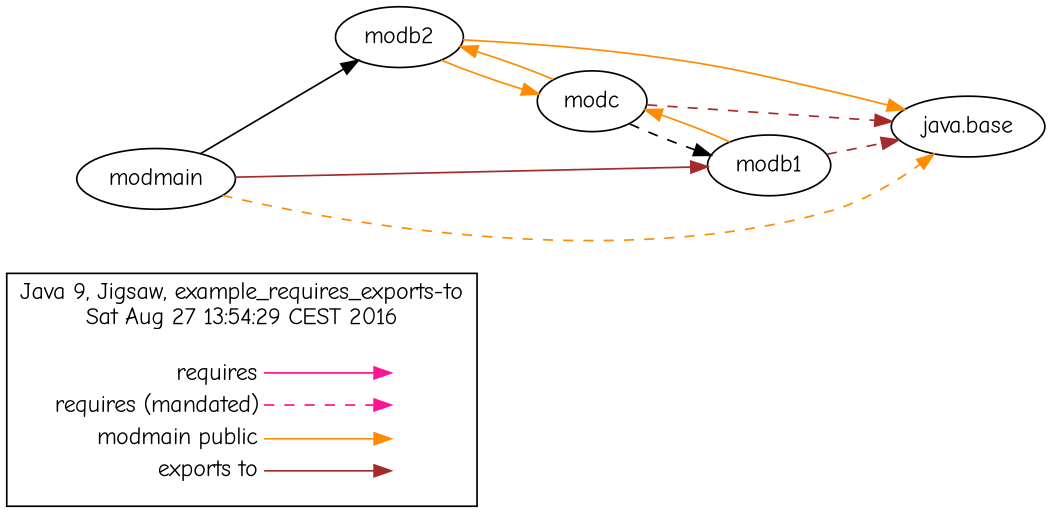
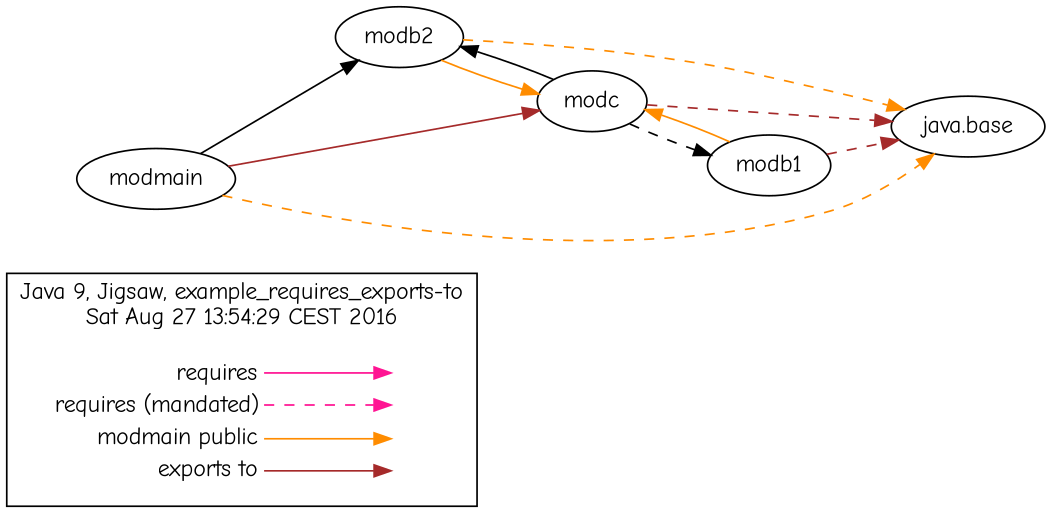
edge "modb2" -> "java.base": style solid -> dashed
edge "modc" -> "modb2": color darkorange -> black
edge "modmain" -> "modb1": now "modmain" -> "modc"
